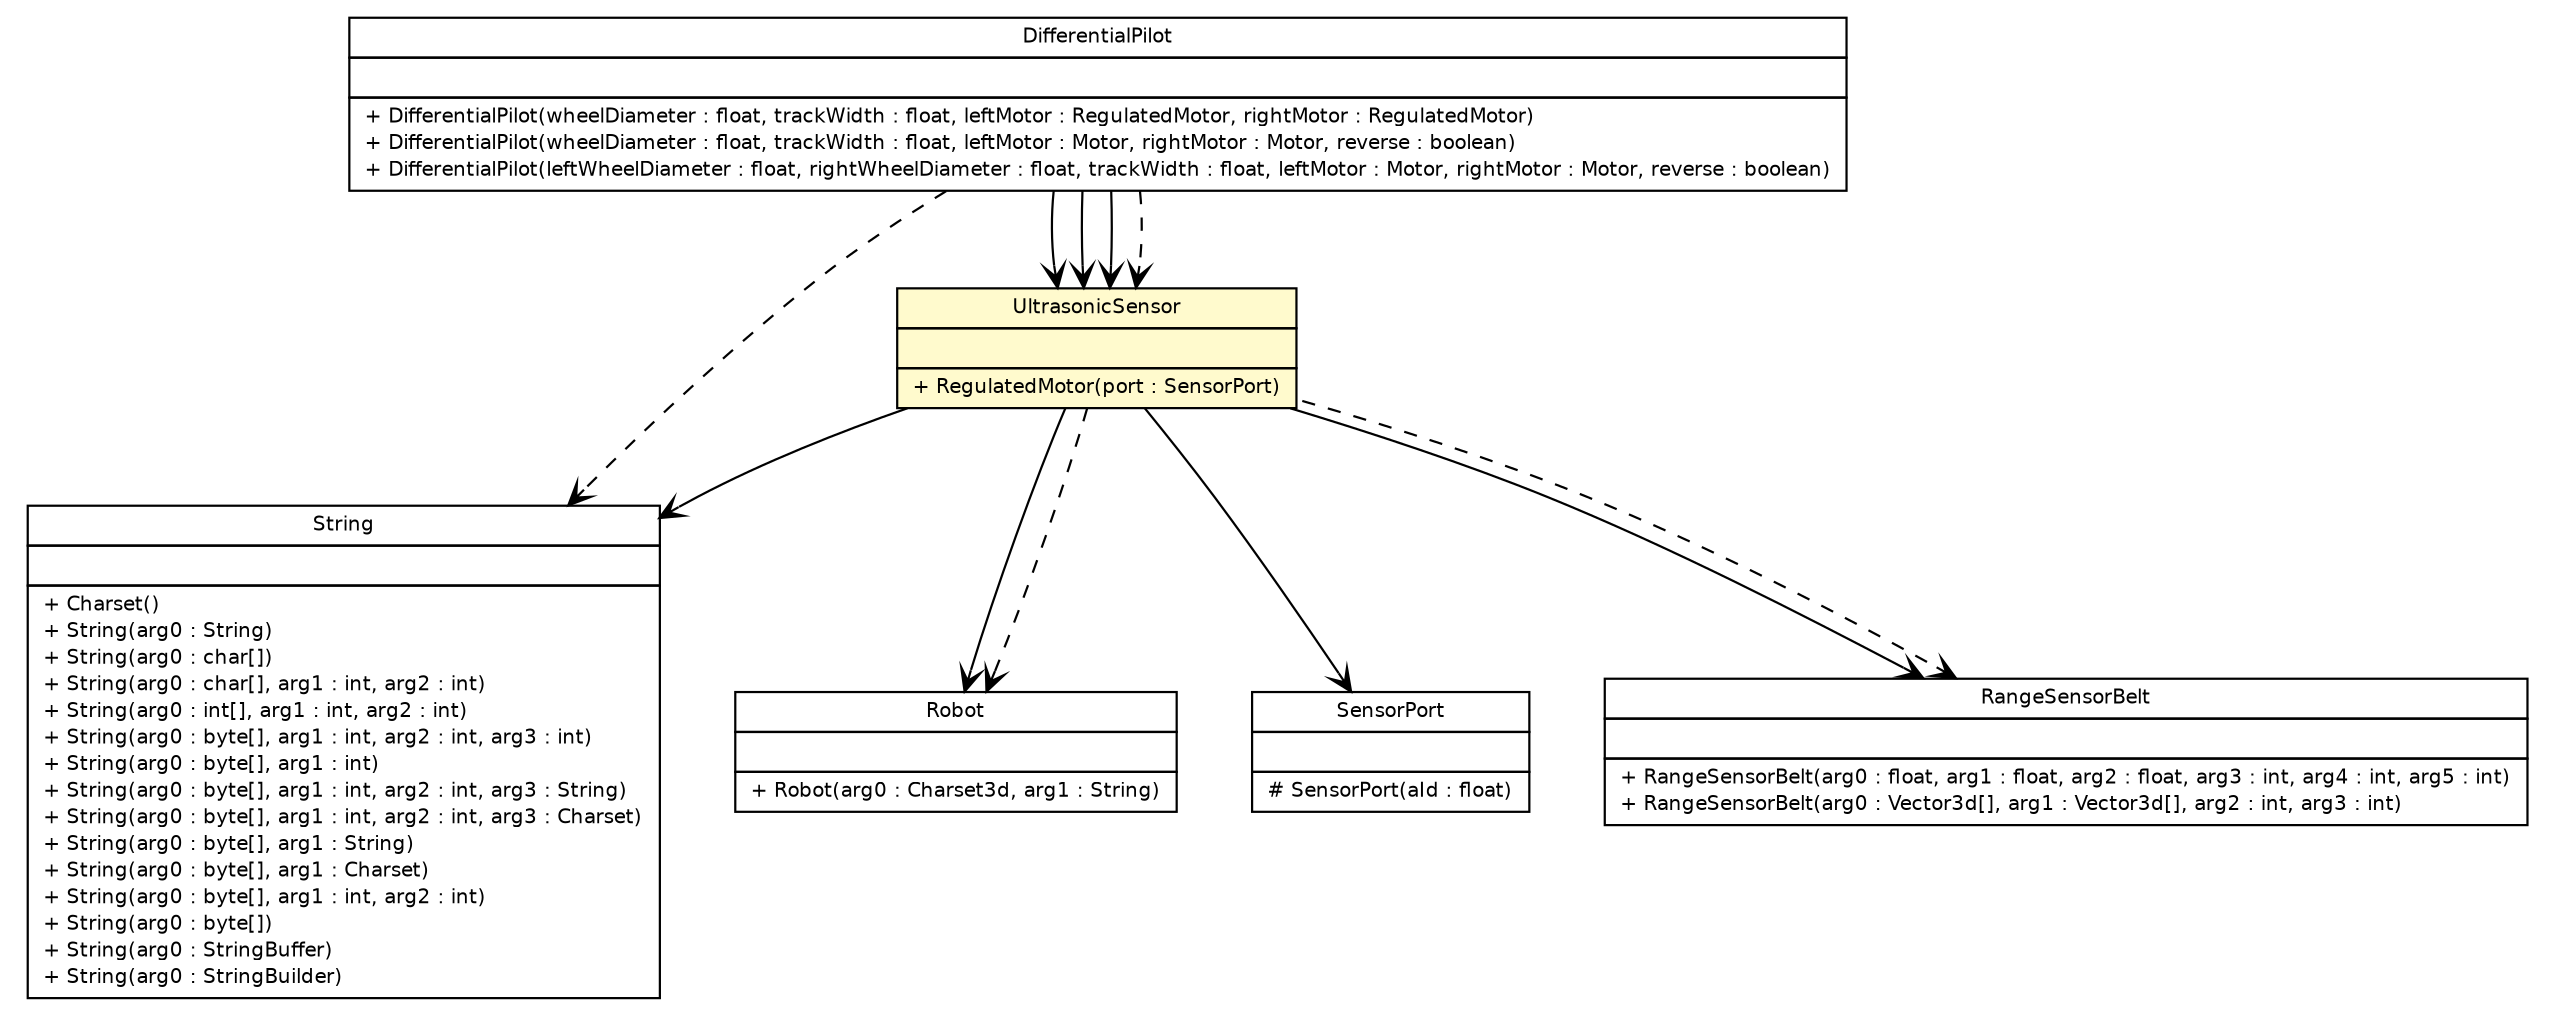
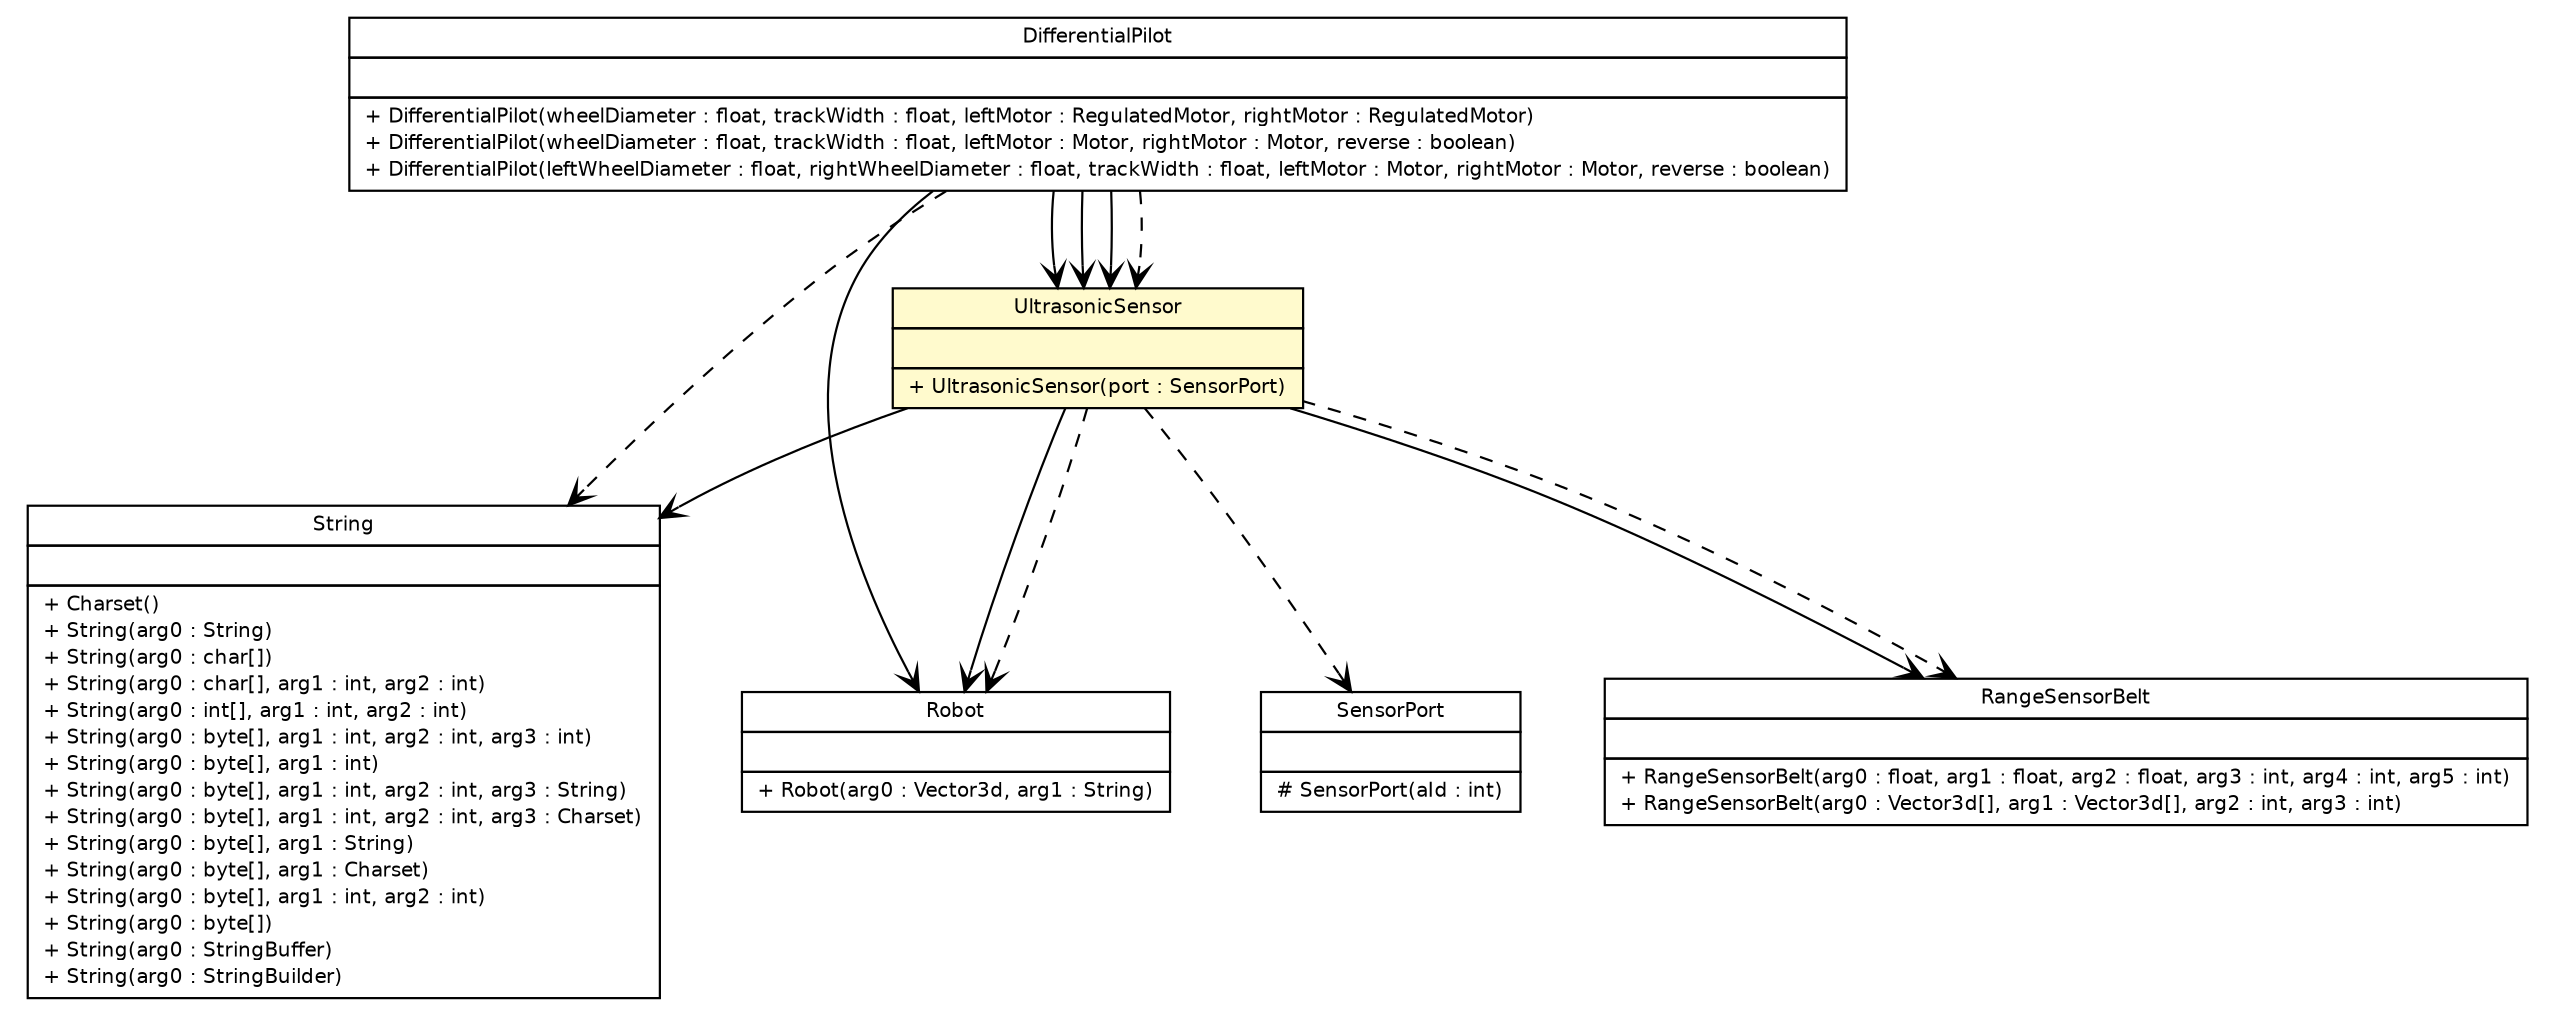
node "UltrasonicSensor": text "+ RegulatedMotor(port : SensorPort)" -> "+ UltrasonicSensor(port : SensorPort)"
edge "DifferentialPilot" -> "Robot": added
edge "UltrasonicSensor" -> "SensorPort": style solid -> dashed
node "Robot": text "+ Robot(arg0 : Charset3d, arg1 : String)" -> "+ Robot(arg0 : Vector3d, arg1 : String)"
node "SensorPort": text "# SensorPort(aId : float)" -> "# SensorPort(aId : int)"
